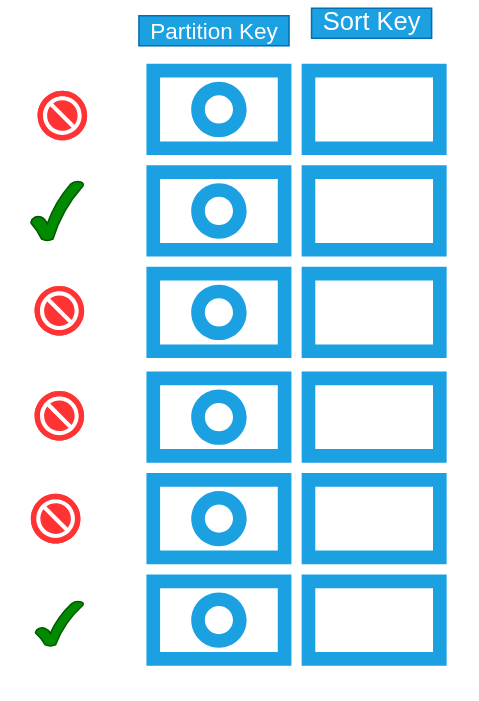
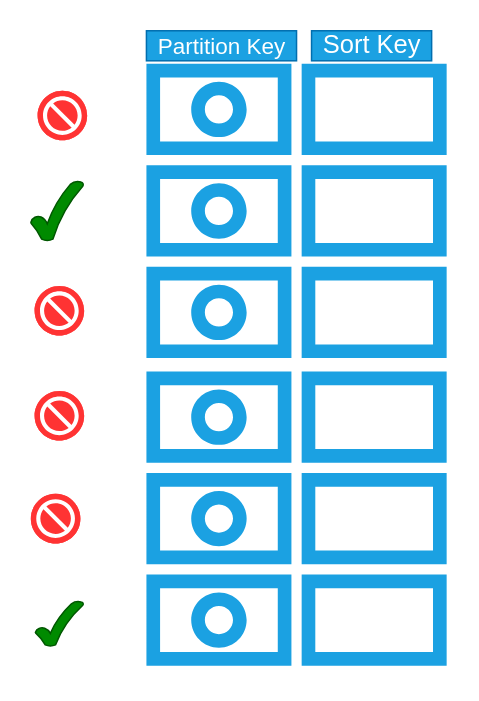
node "Sort Key": moved (371, 23) -> (371, 46)
node "Partition Key": moved (214, 31) -> (221, 46)
